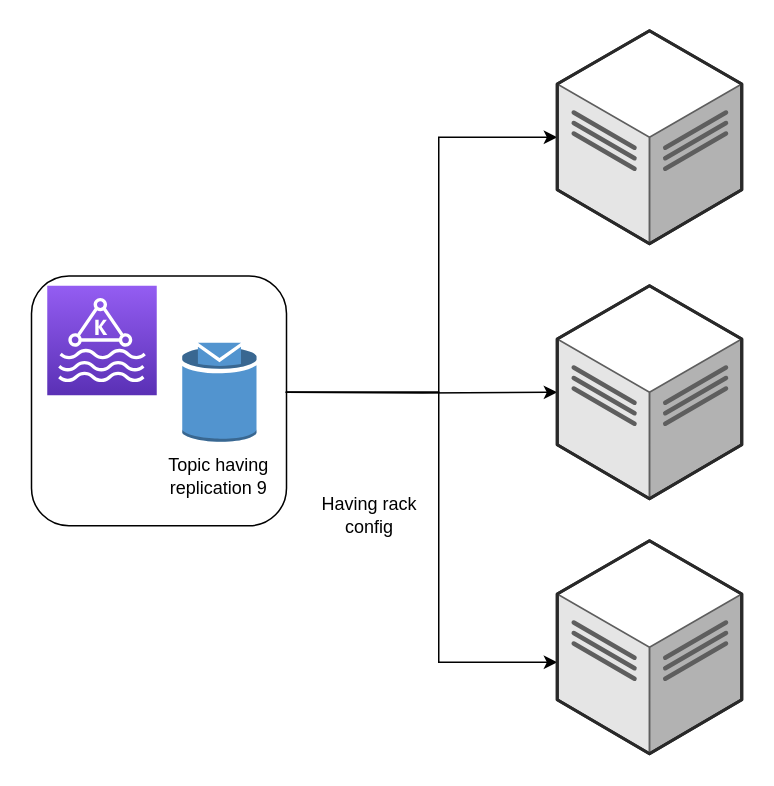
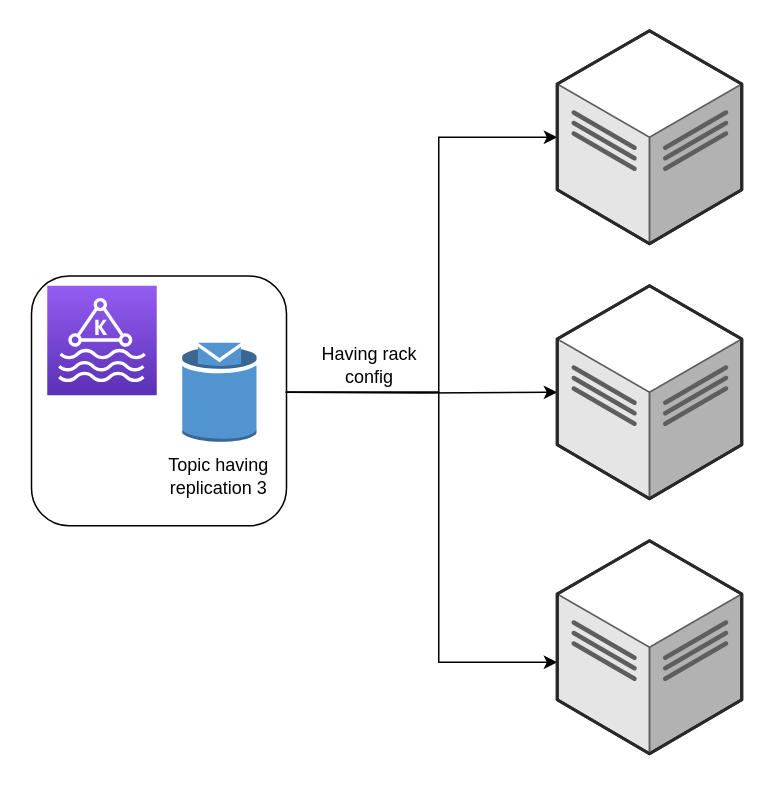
node "Topic having replication 9": label "Topic having replication 9" -> "Topic having replication 3"
node "Having rack config": moved (370, 515) -> (370, 365)
